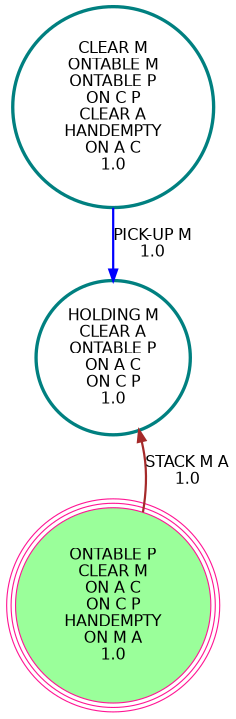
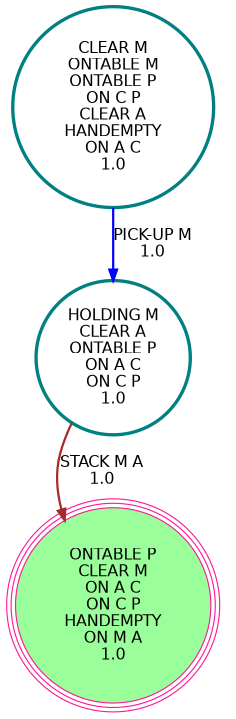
edge "ONTABLE P CLEAR M ON A C ON C P HANDEMPTY ON M A 1.0" -> "HOLDING M CLEAR A ONTABLE P ON A C ON C P 1.0": reversed
